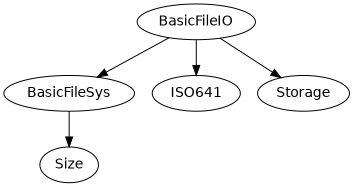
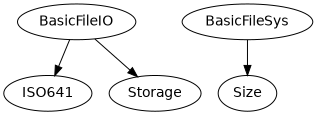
edge "BasicFileIO" -> "BasicFileSys": removed
